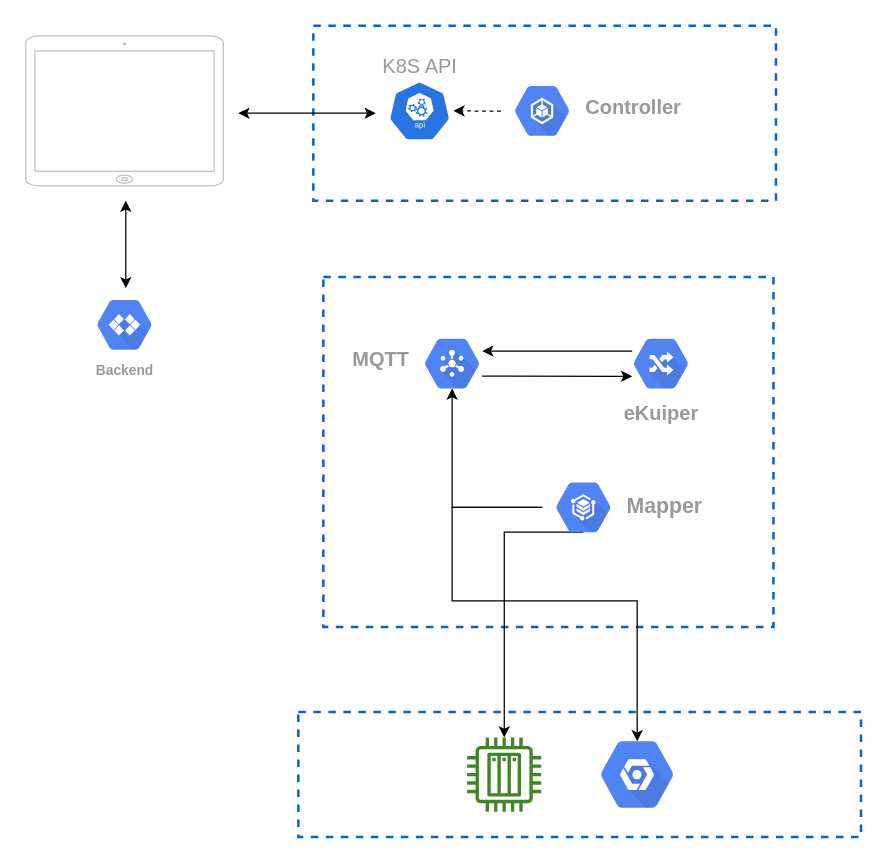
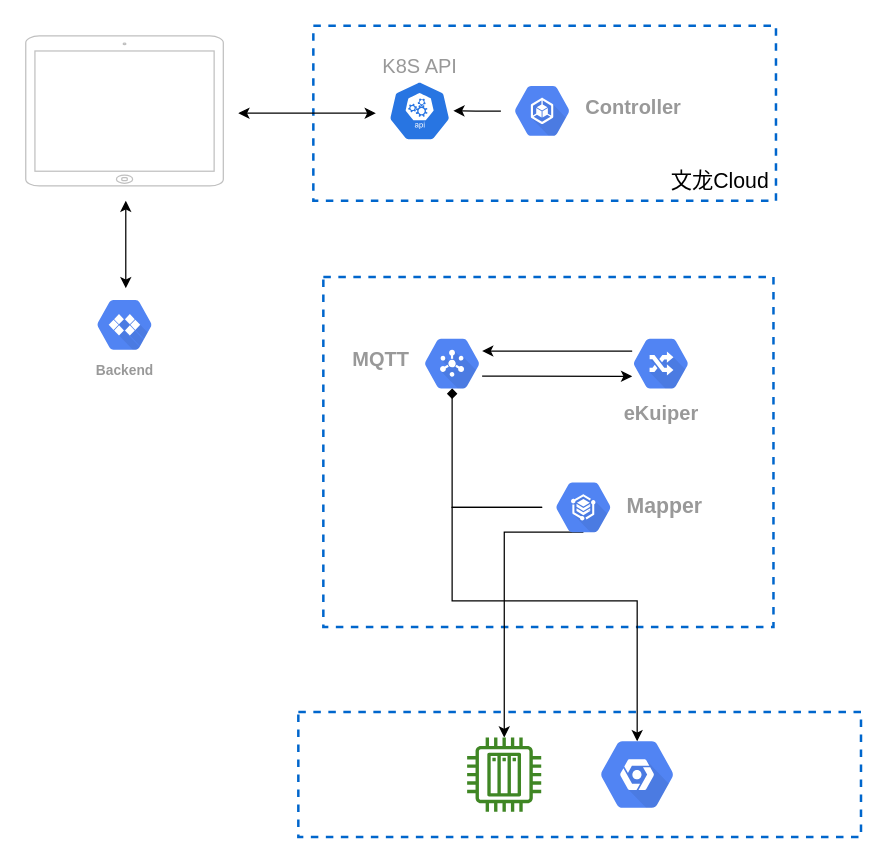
edge "Controller" -> "K8S API": style dashed -> solid
node "文龙Cloud": added
edge "Mapper" -> "MQTT": arrowhead classic -> diamond
